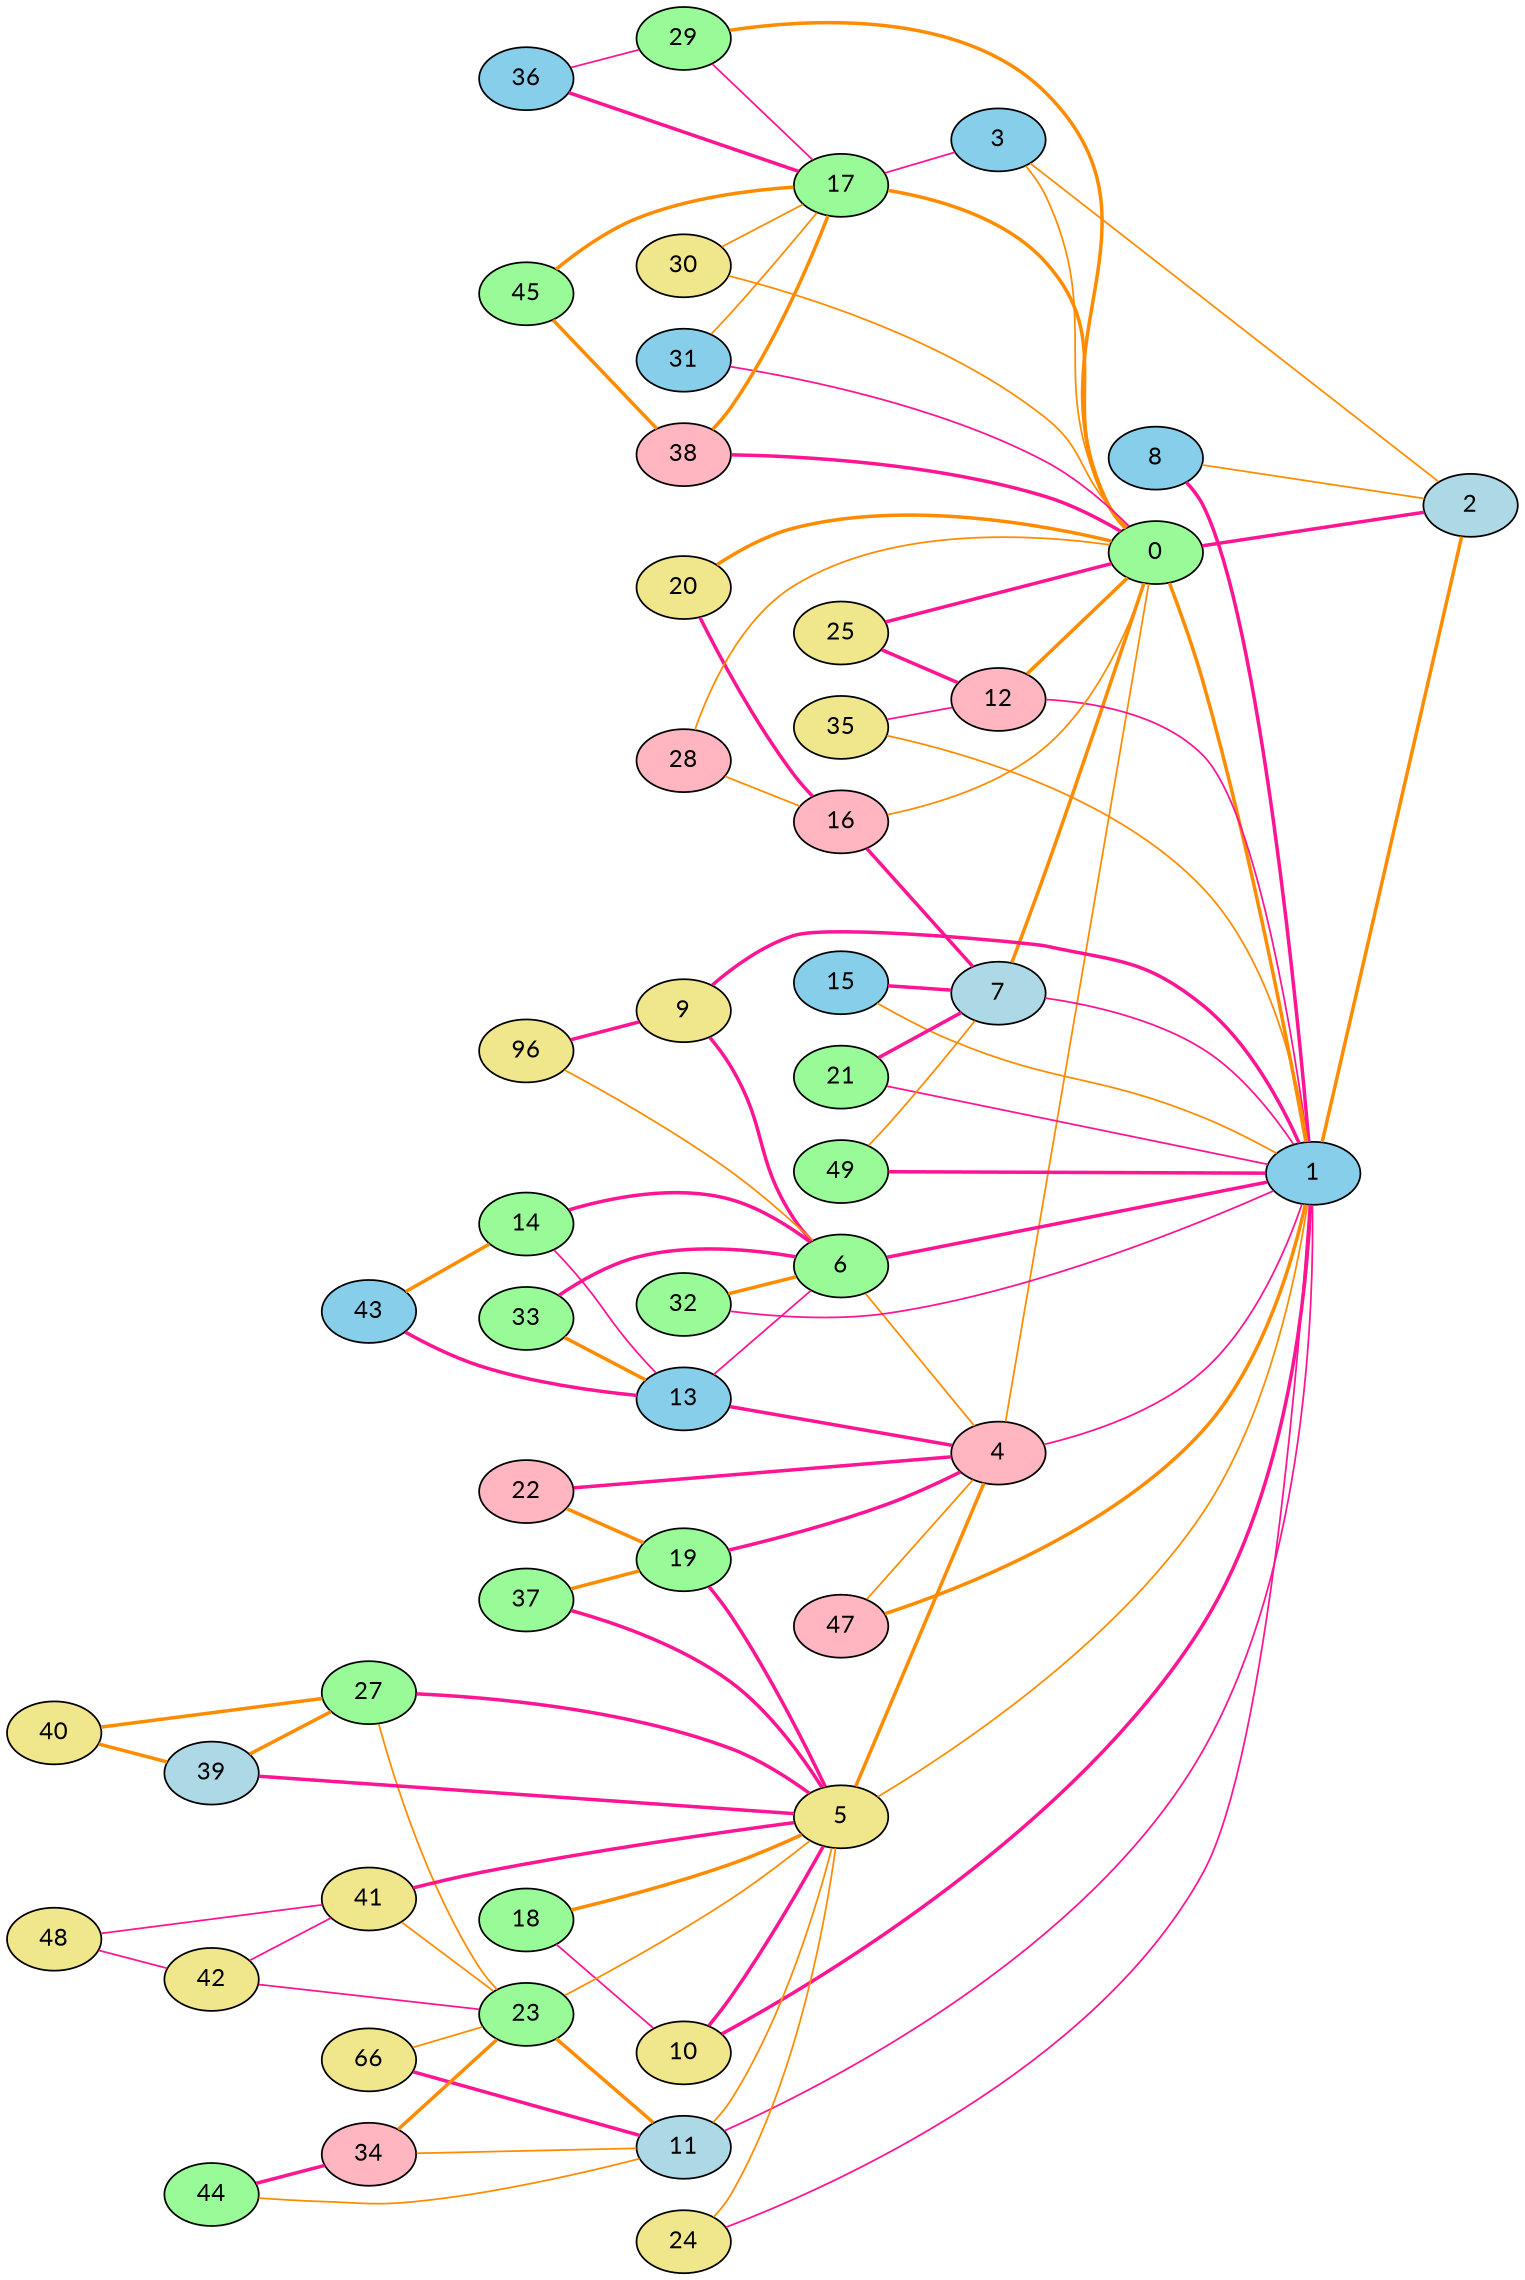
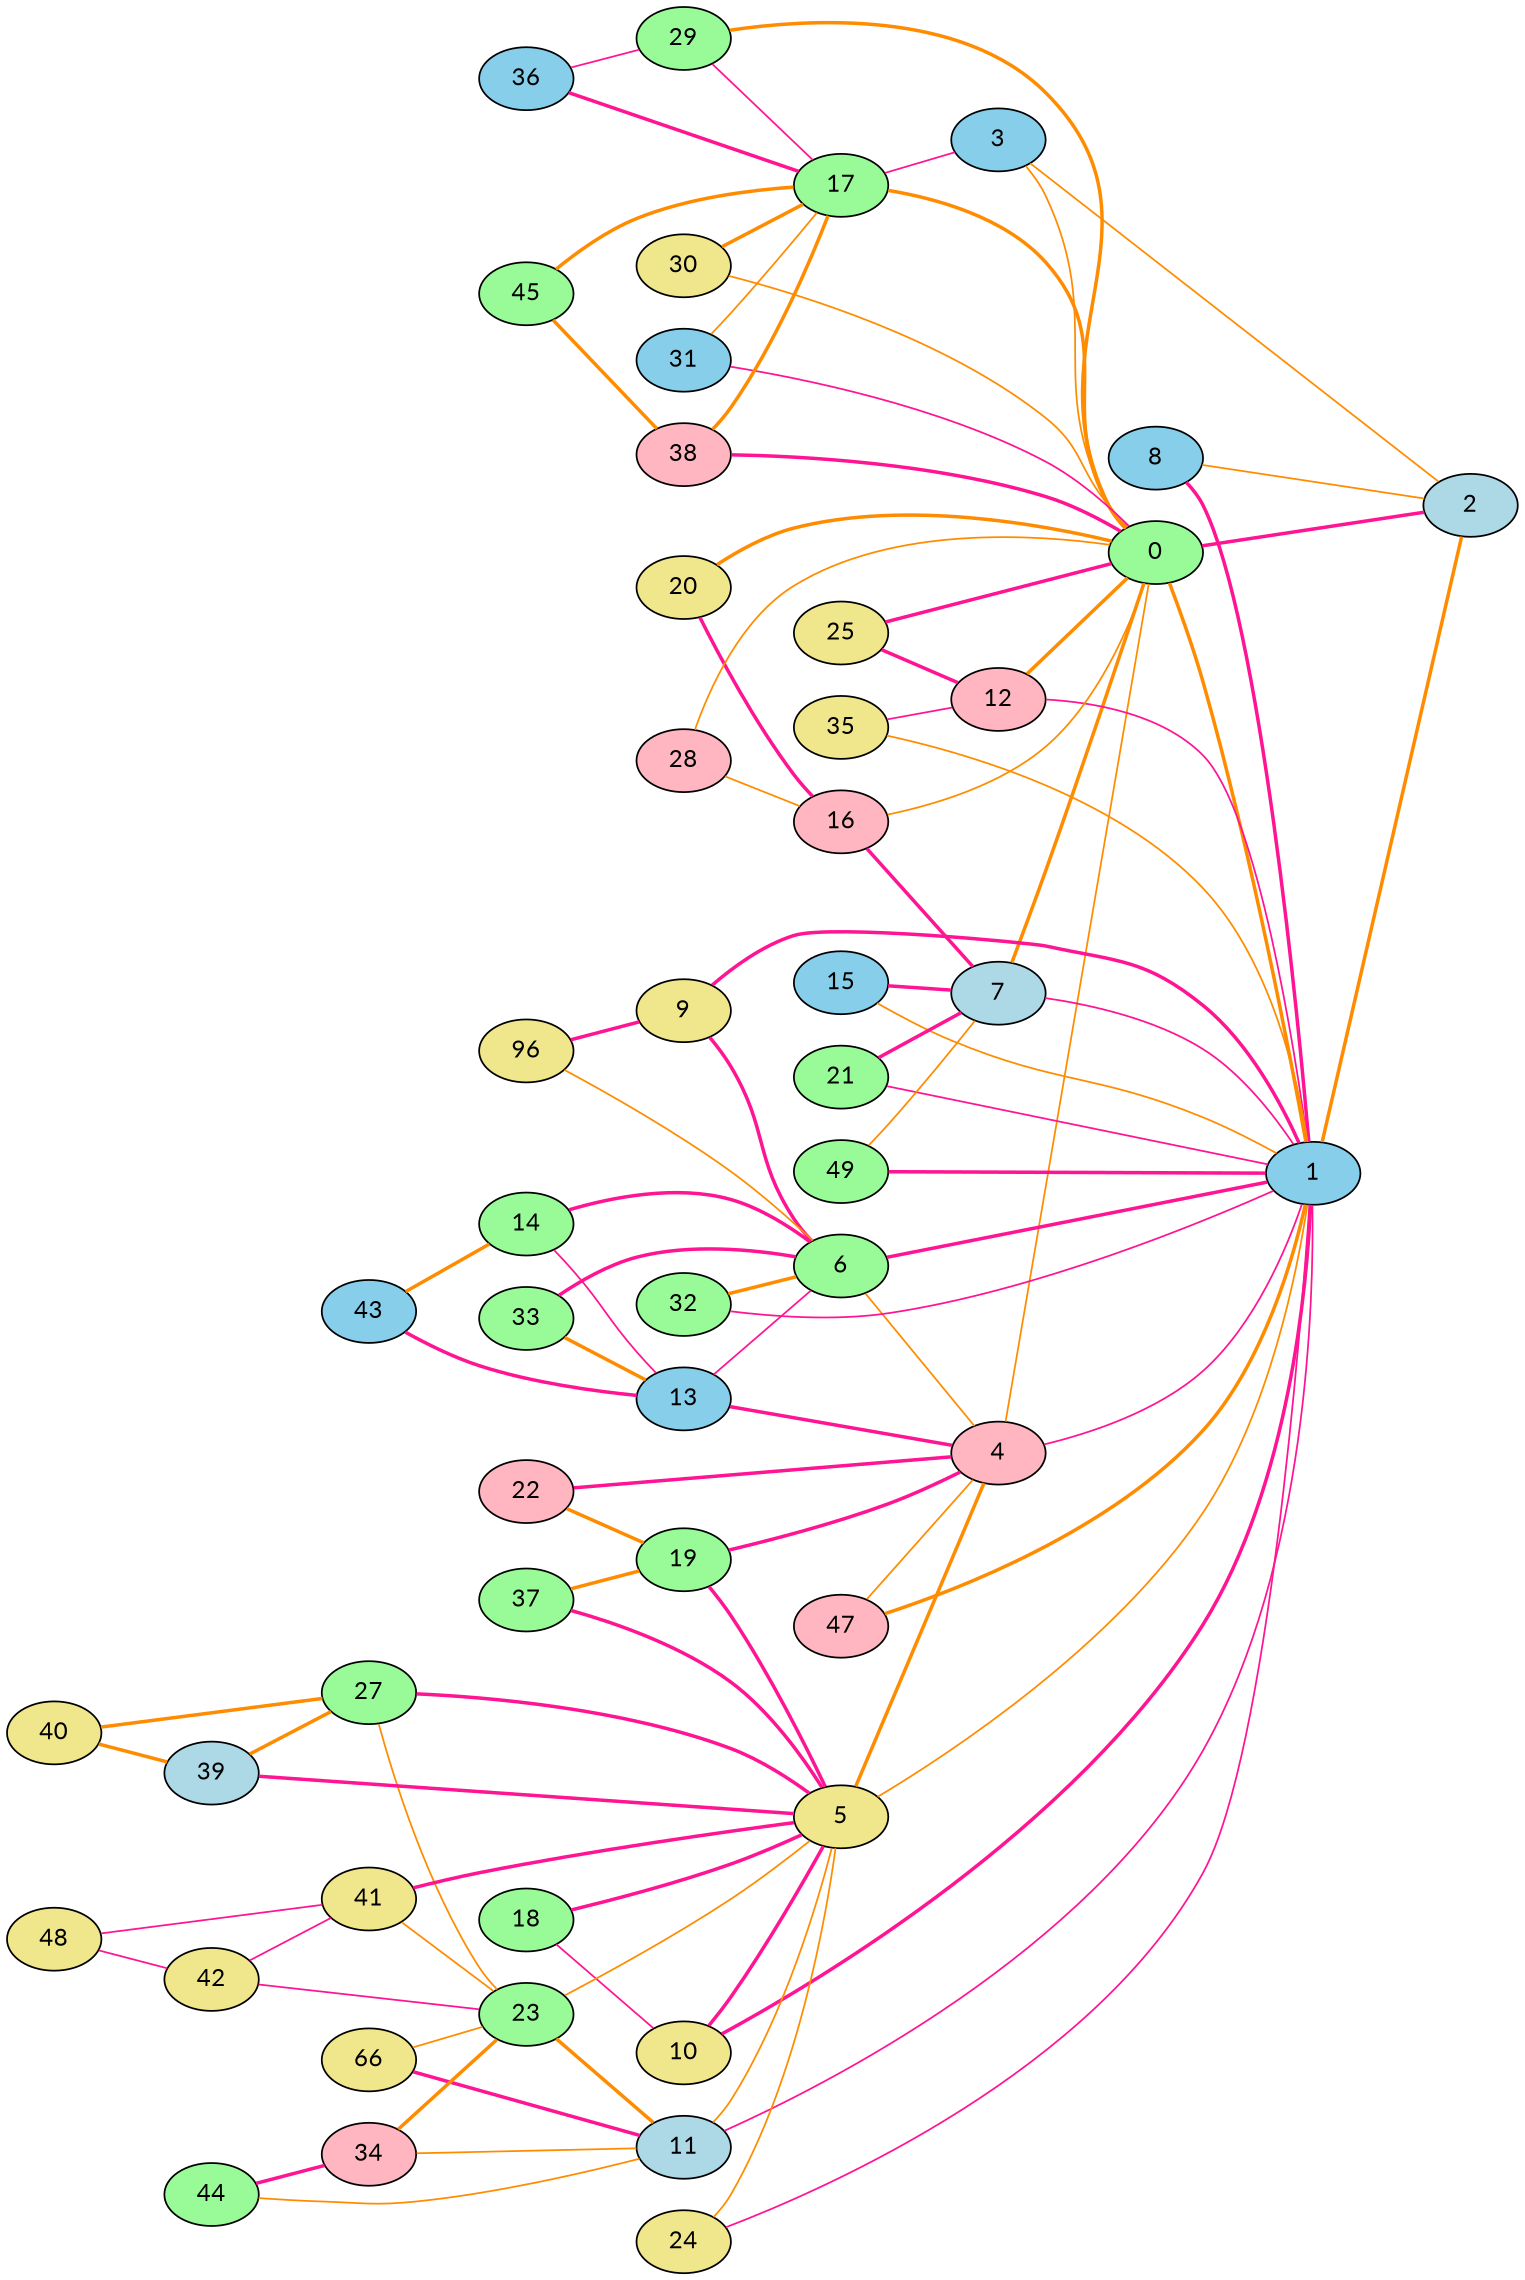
edge "17" -- "30": style solid -> bold
edge "5" -- "18": color darkorange -> deeppink
